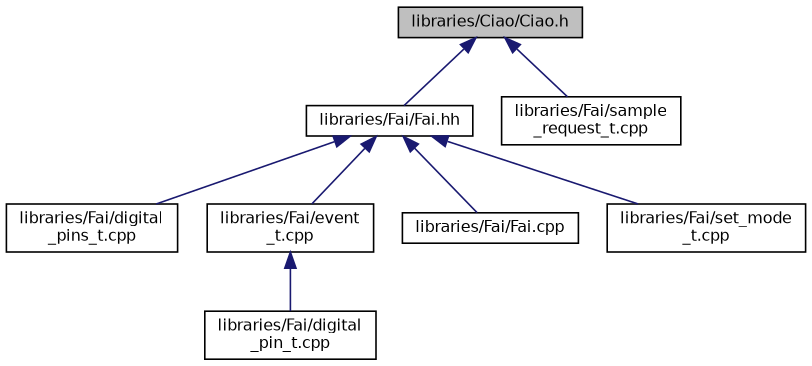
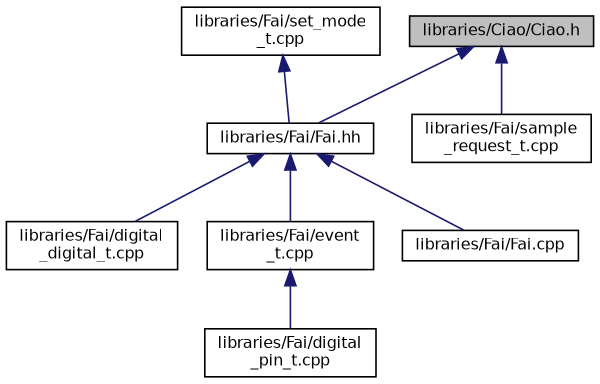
edge "libraries/Fai/set_mode _t.cpp" -> "libraries/Fai/Fai.hh": reversed
node "libraries/Fai/digital _pins_t.cpp": label "libraries/Fai/digital _pins_t.cpp" -> "libraries/Fai/digital _digital_t.cpp"
